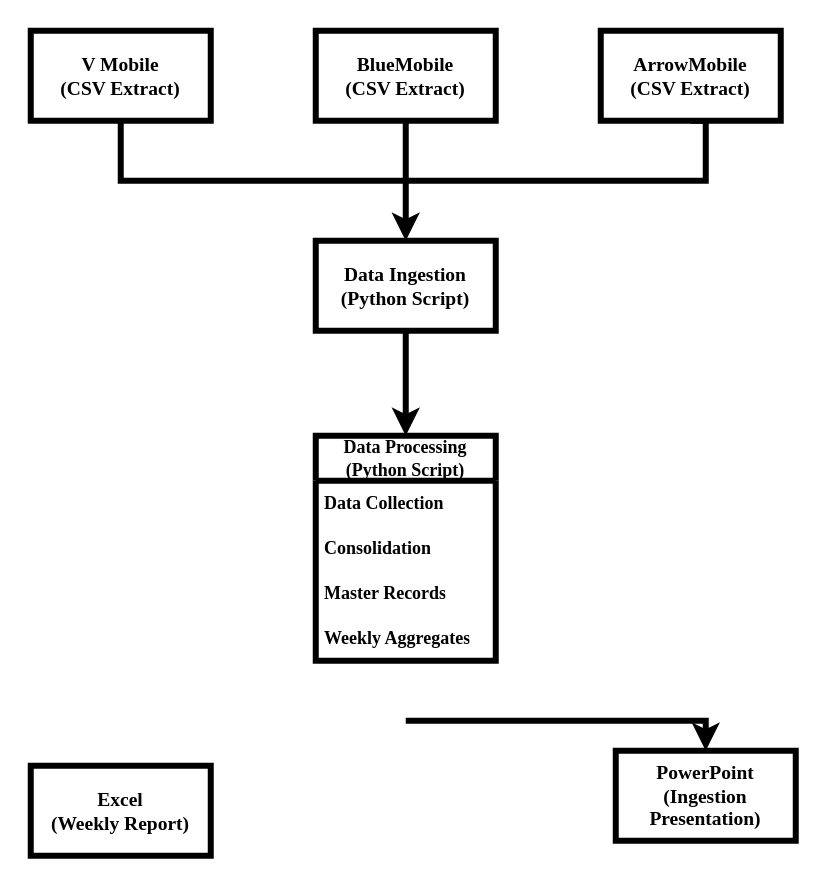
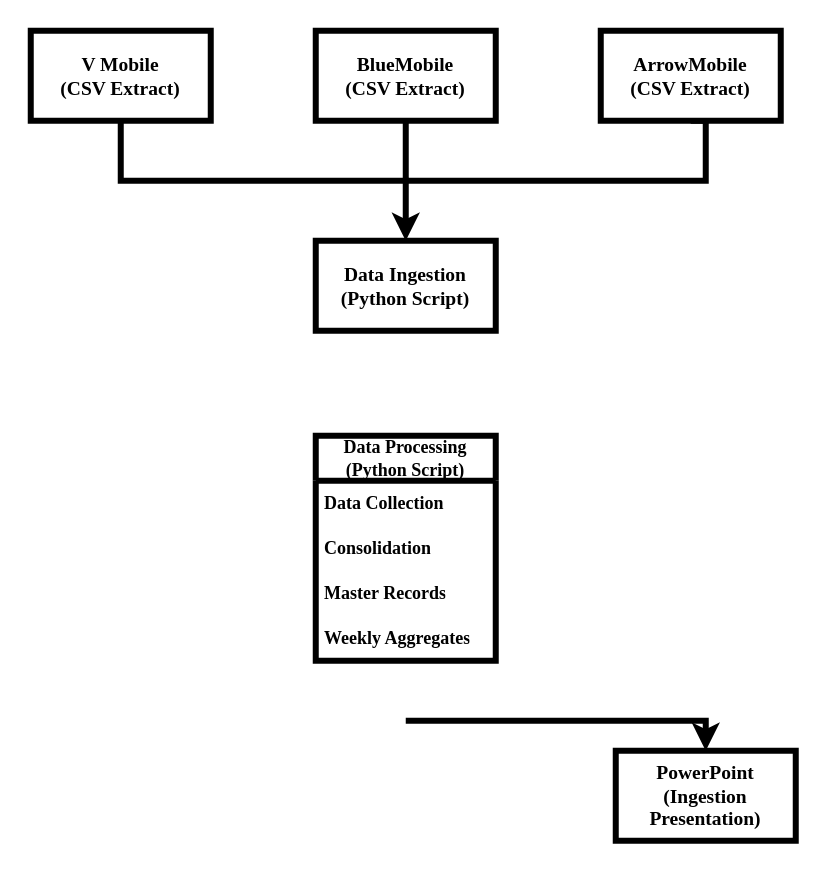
edge "Data Ingestion (Python Script)" -> "Data Processing (Python Script)": removed
node "Excel (Weekly Report)": removed
